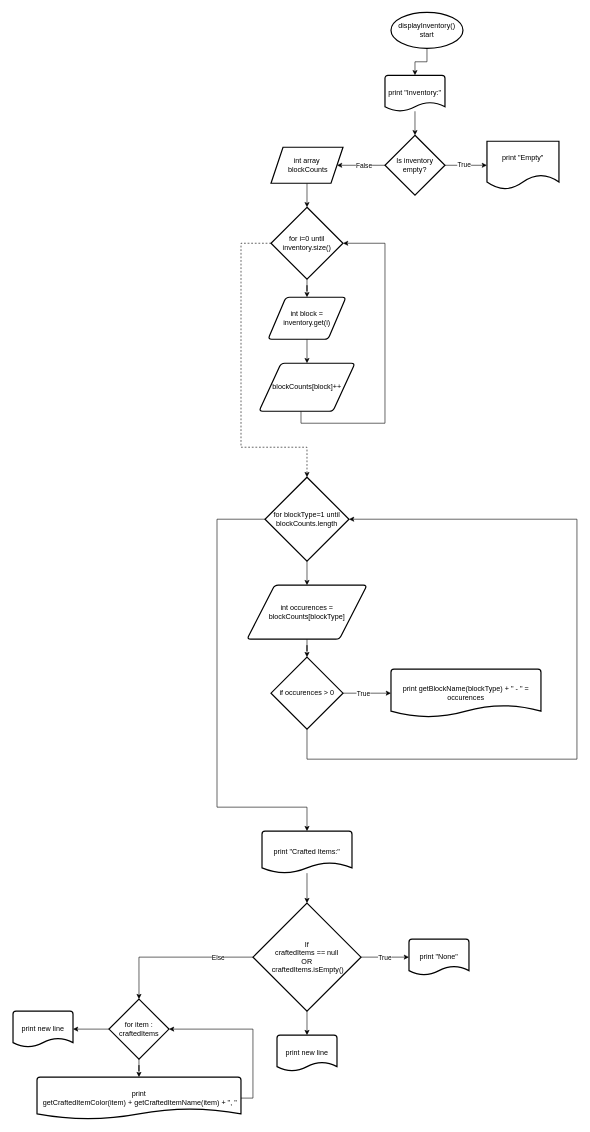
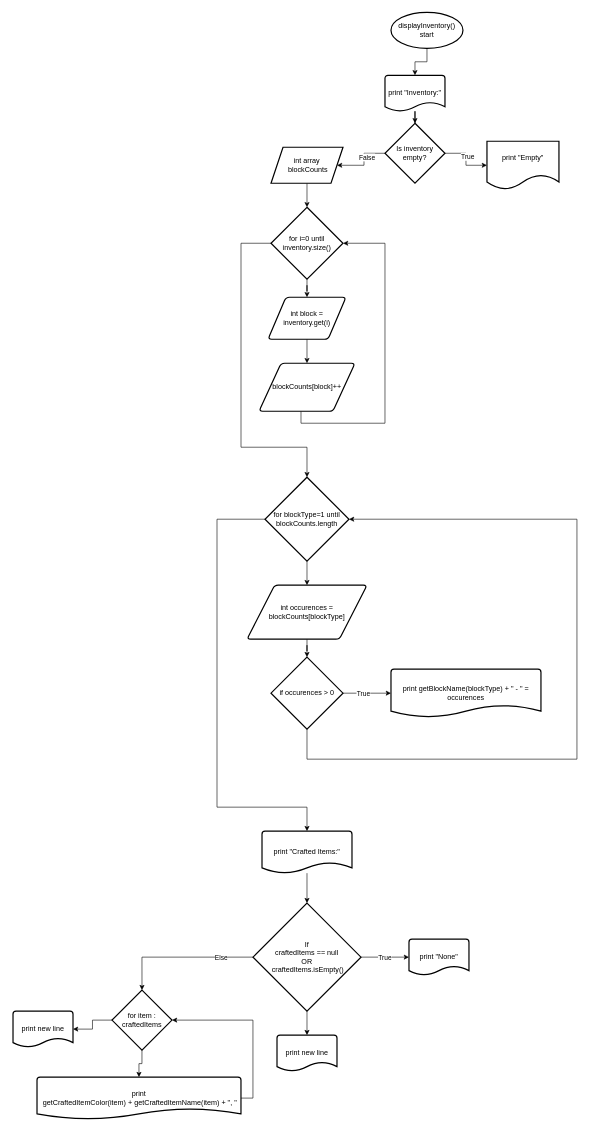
node "Is inventory empty?": moved (415, 165) -> (415, 153)
edge "for i=0 until inventory.size()" -> "for blockType=1 until blockCounts.length": style dashed -> solid
node "for item : craftedItems": moved (139, 1029) -> (142, 1020)
